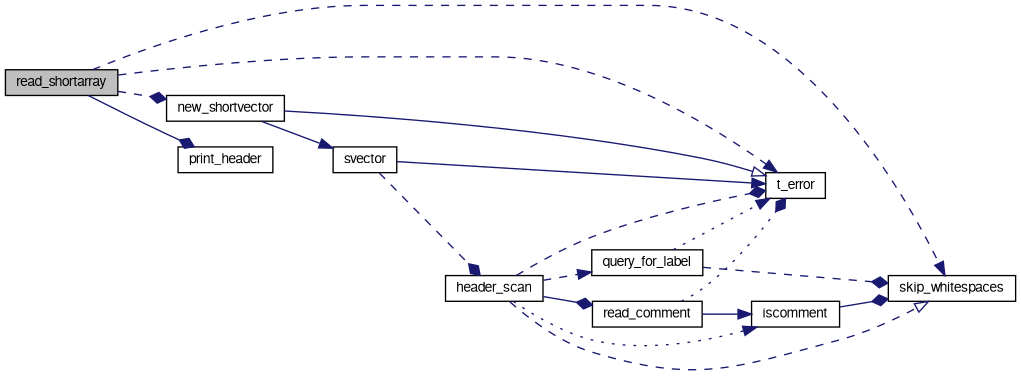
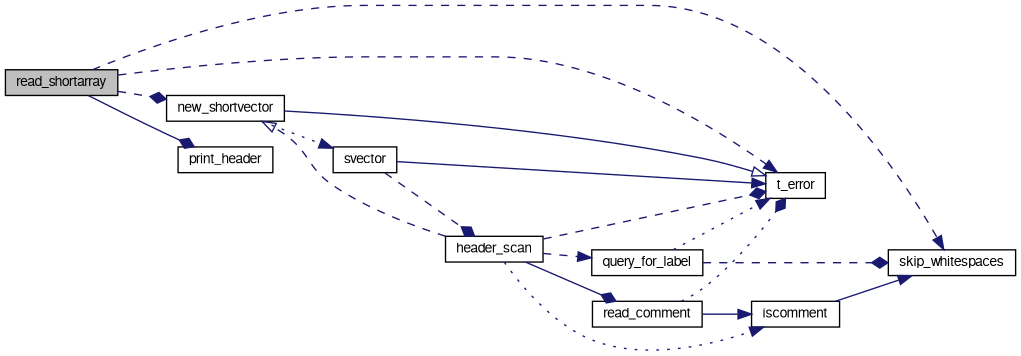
edge "new_shortvector" -> "svector": style solid -> dotted
edge "iscomment" -> "skip_whitespaces": arrowhead diamond -> normal
edge "header_scan" -> "skip_whitespaces": now "header_scan" -> "new_shortvector"
